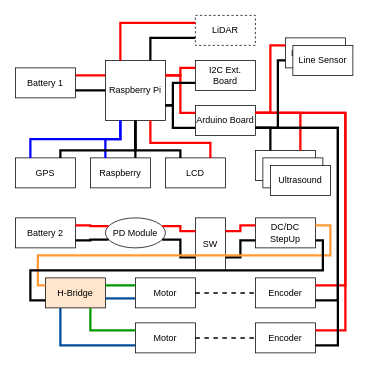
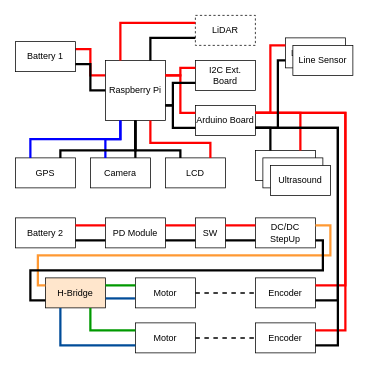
node "Battery 1": moved (45, 83) -> (45, 57)
node "Raspberry": label "Raspberry" -> "Camera"
node "PD Module": shape ellipse -> rectangle
node "SW": size 30x53 -> 30x30
